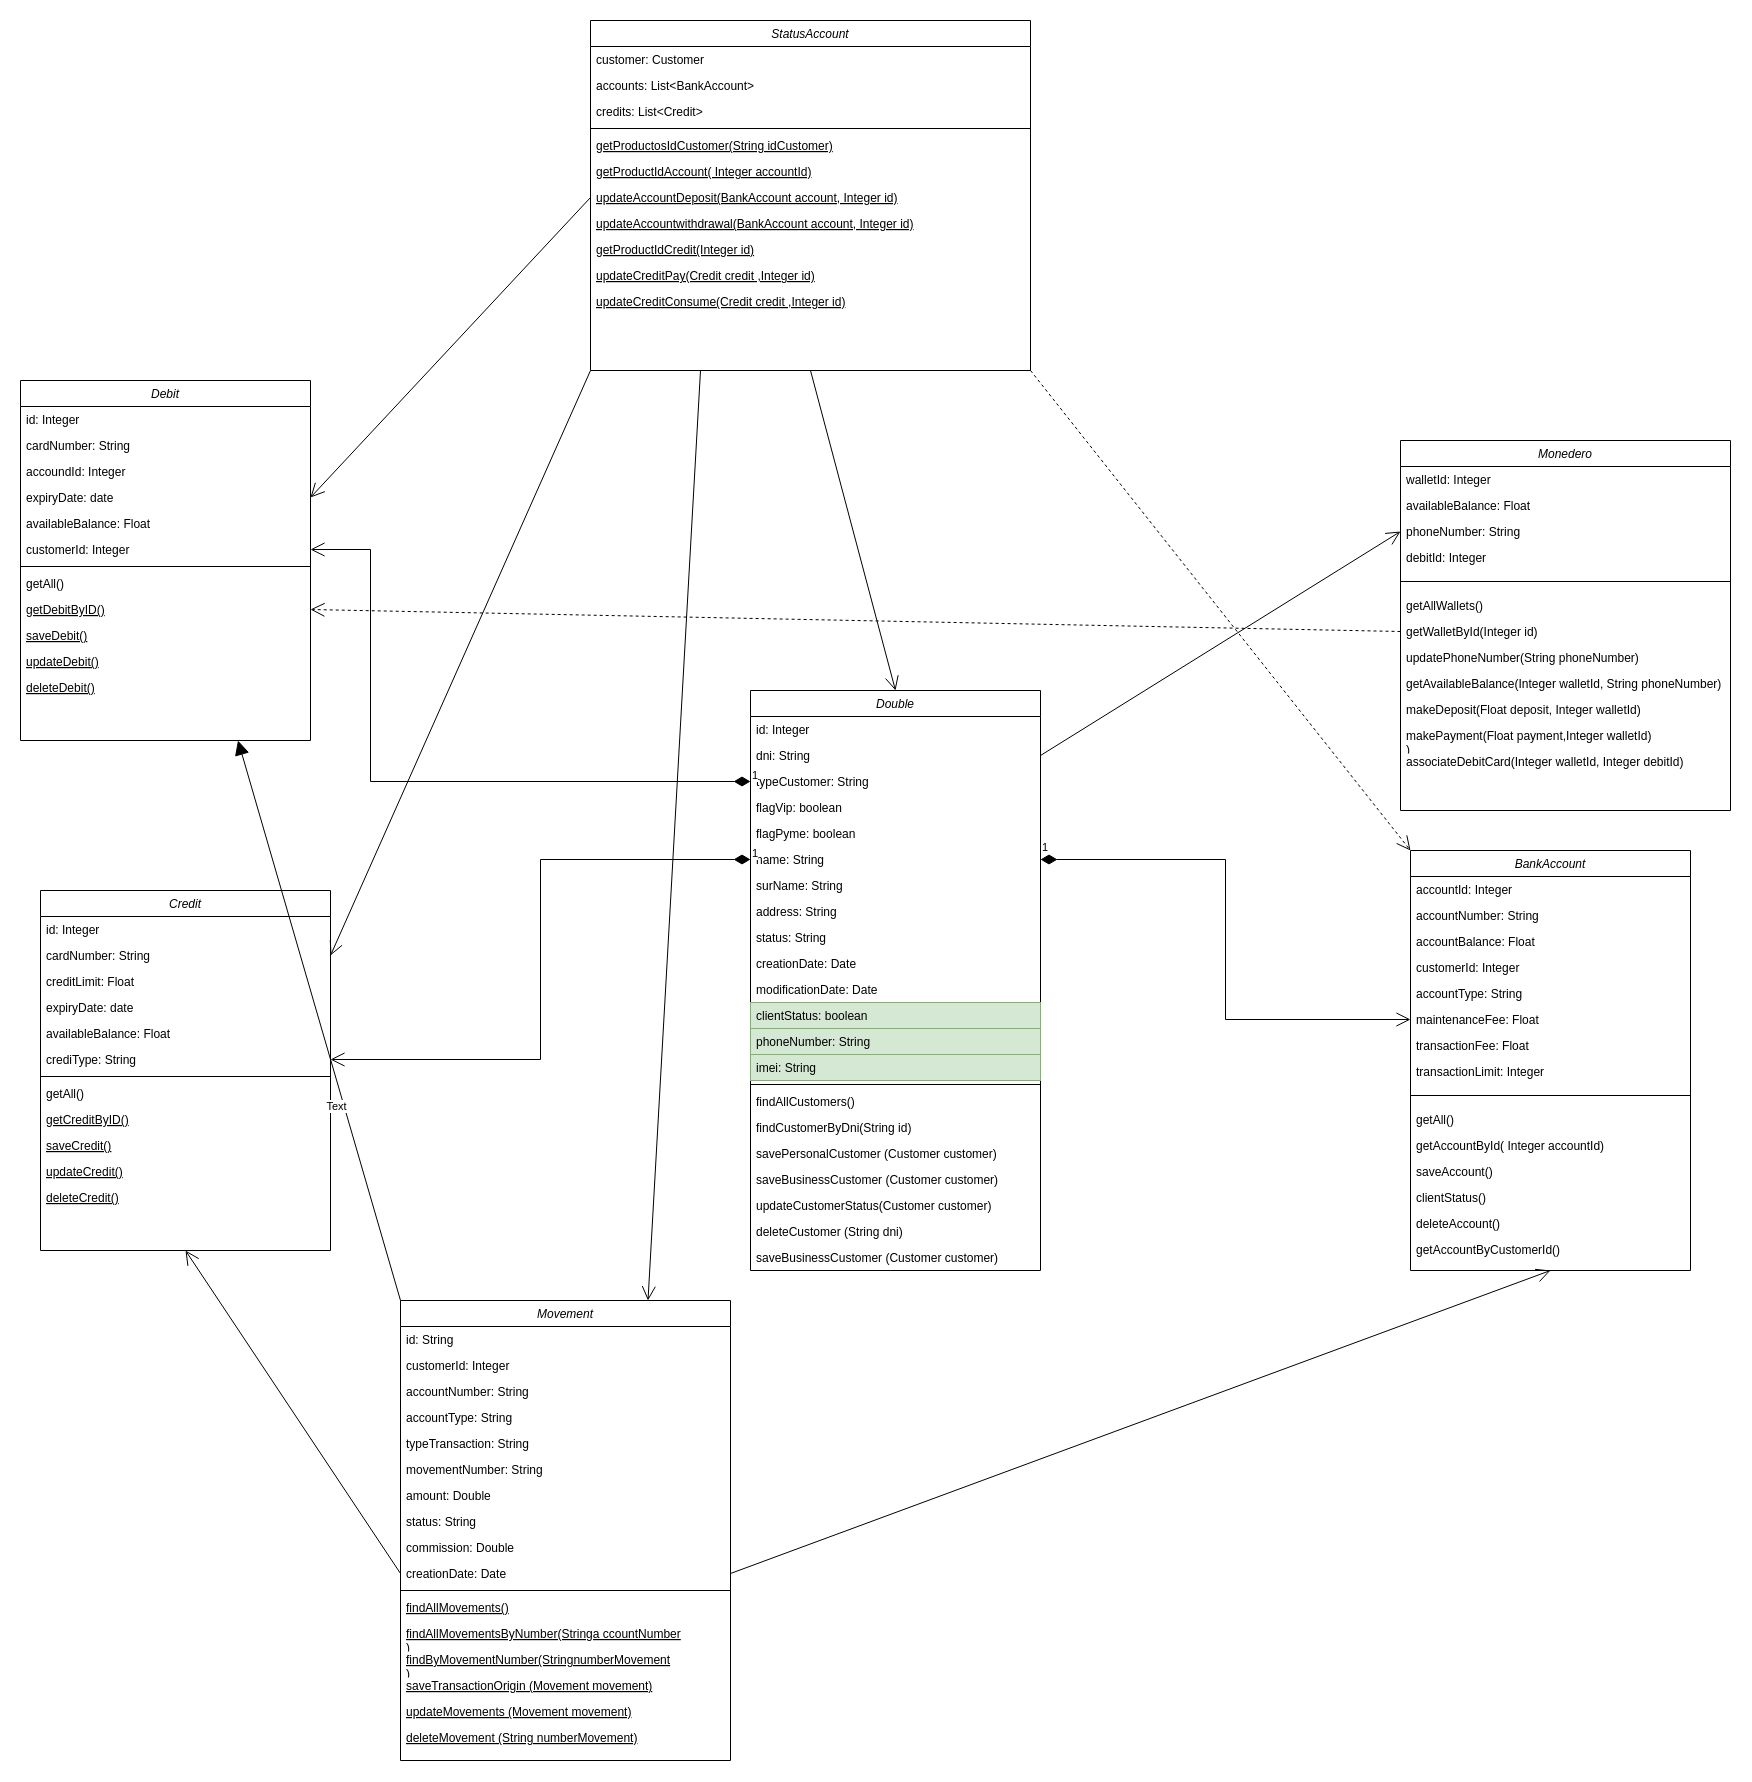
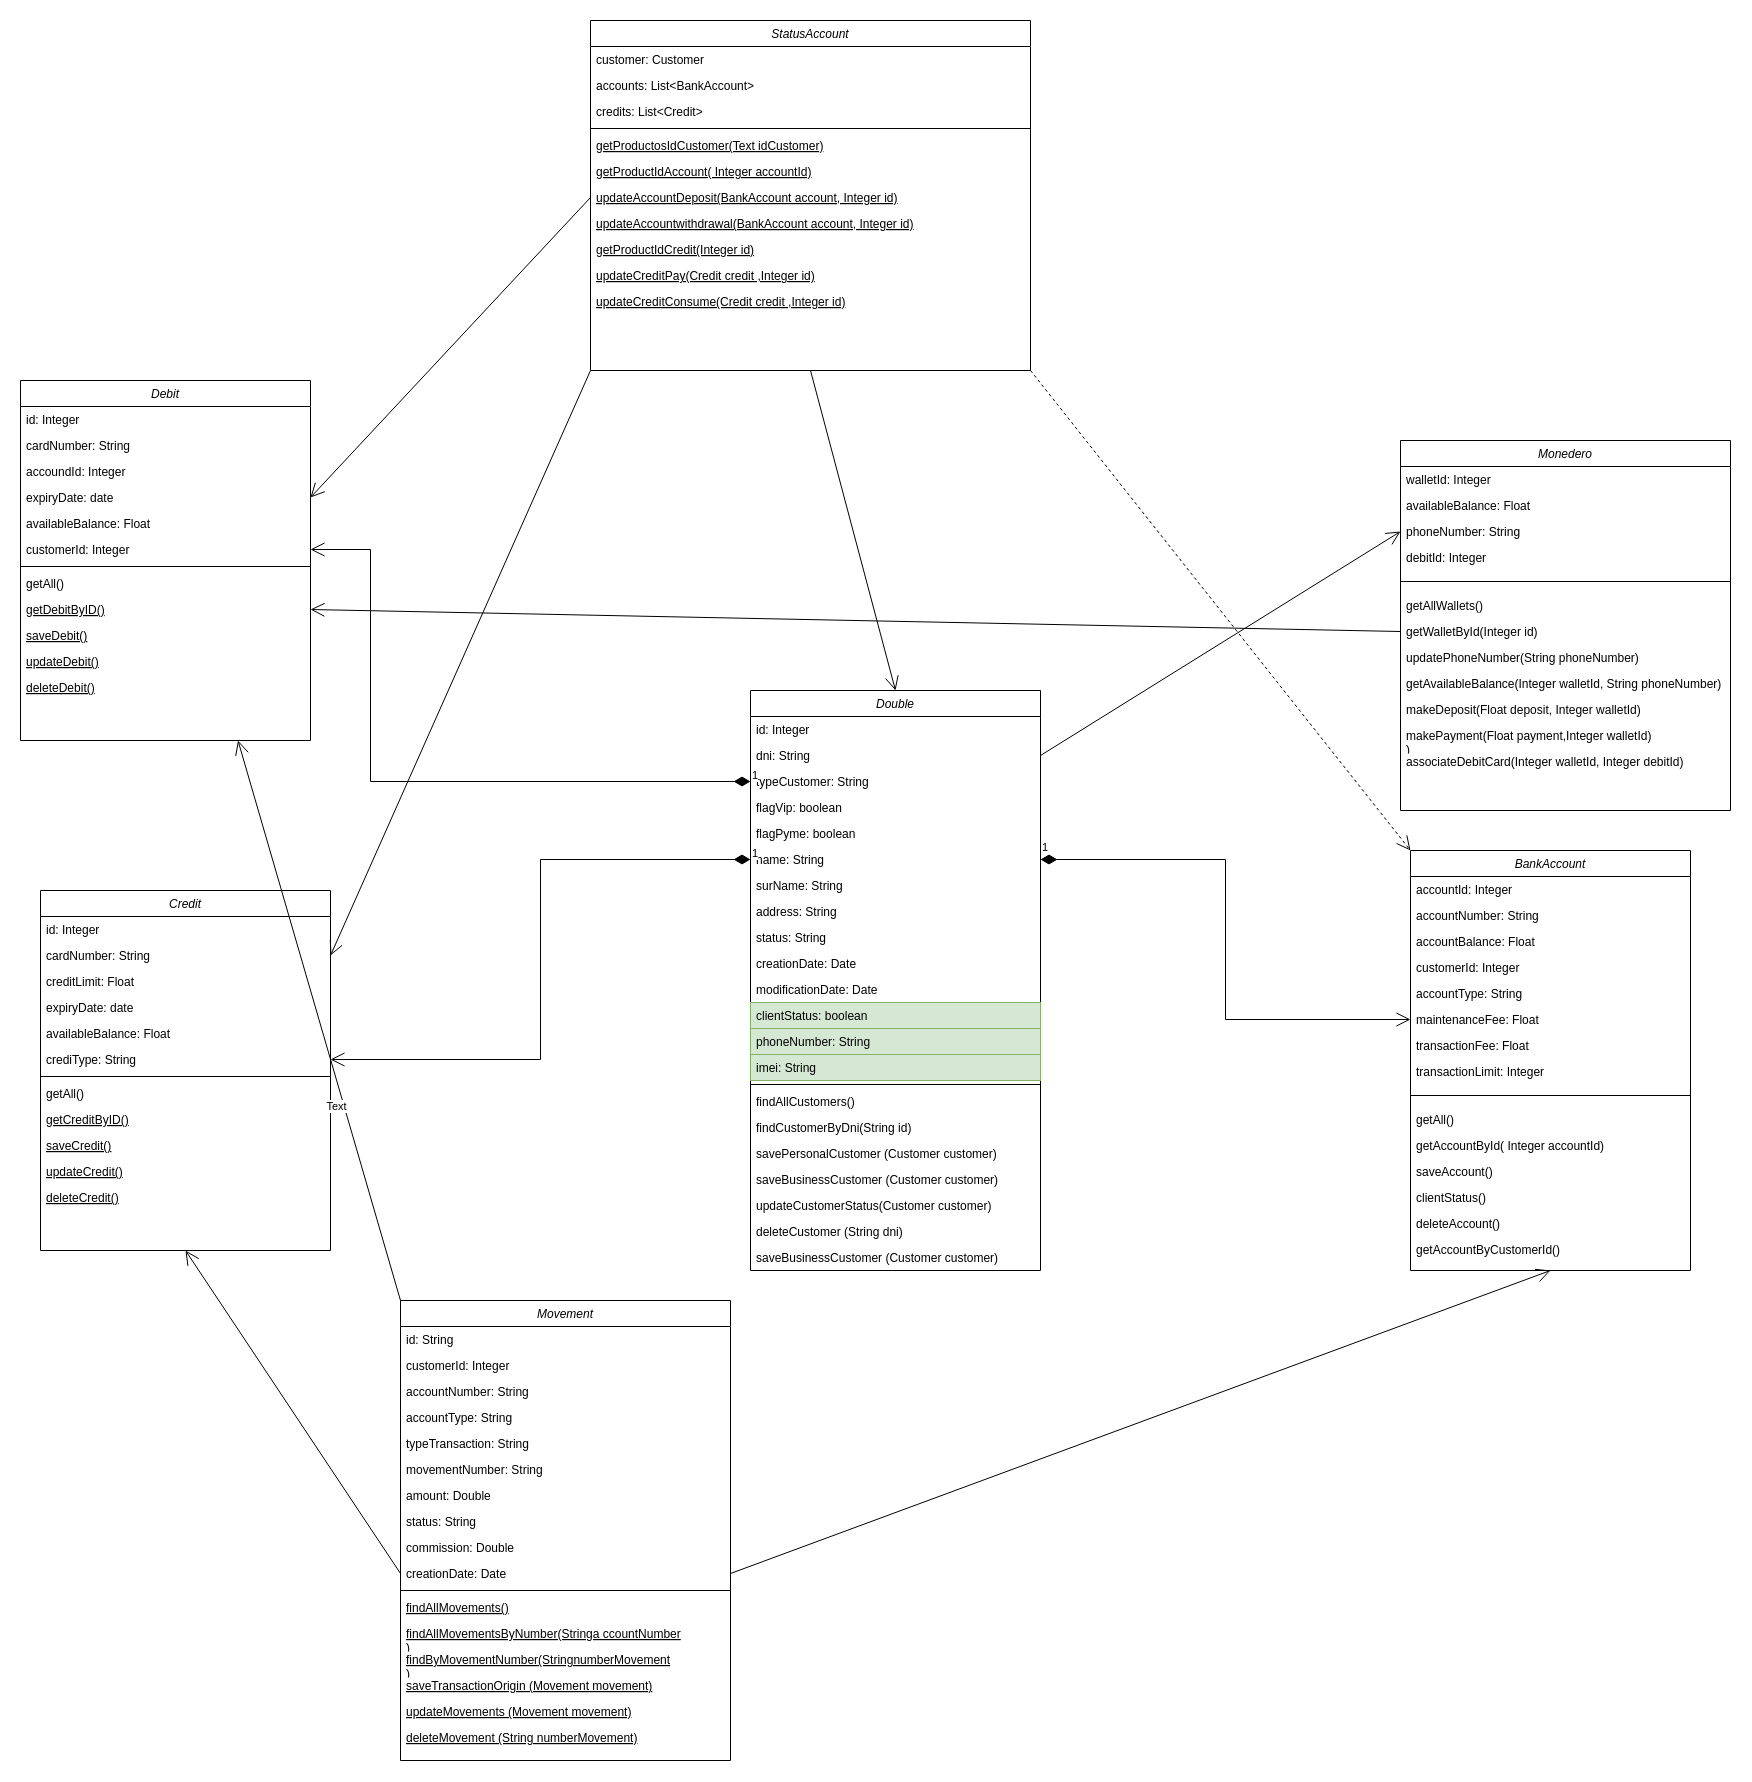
node "getProductosIdCustomer(String idCustomer)": label "getProductosIdCustomer(String idCustomer)" -> "getProductosIdCustomer(Text idCustomer)"
edge "getWalletById(Integer id)" -> "getDebitByID()": style dashed -> solid
edge "Movement" -> "Debit": arrowhead block -> open
edge "StatusAccount" -> "Movement": removed
